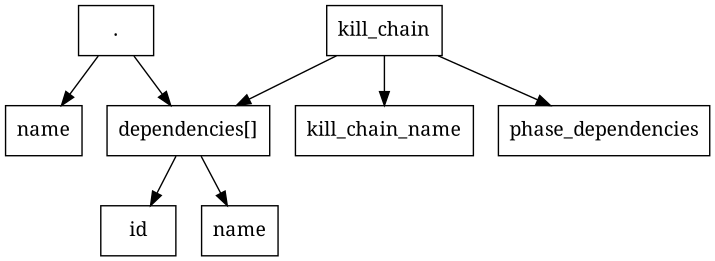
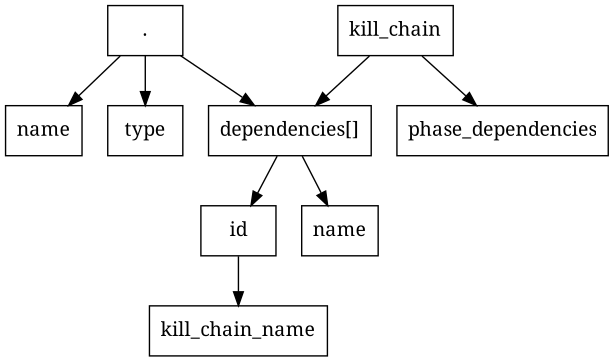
edge "kill_chain" -> "kill_chain_name": now "id" -> "kill_chain_name"
node "type": added
